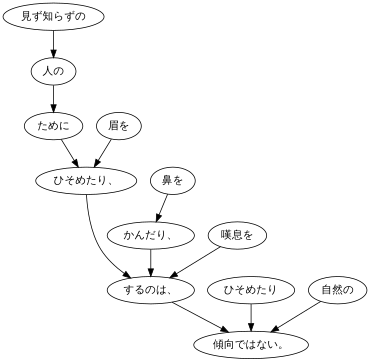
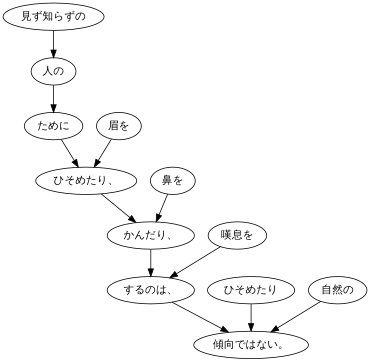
edge "ひそめたり、" -> "するのは、": now "ひそめたり、" -> "かんだり、"
